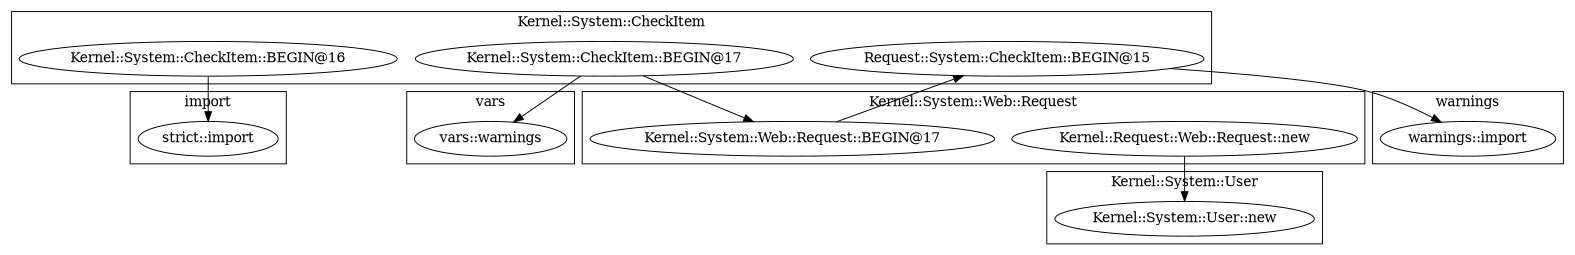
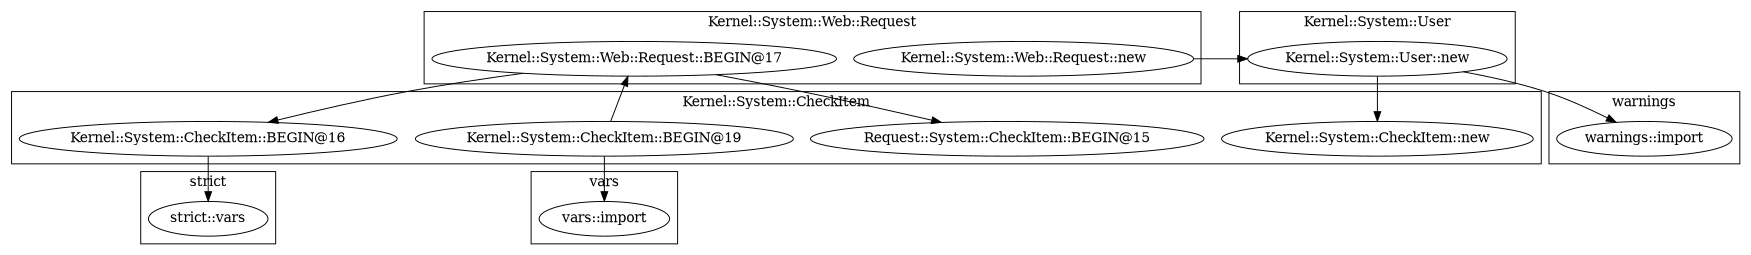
node "Kernel::System::CheckItem::BEGIN@17": label "Kernel::System::CheckItem::BEGIN@17" -> "Kernel::System::CheckItem::BEGIN@19"
edge "Request::System::CheckItem::BEGIN@15" -> "warnings::import": now "Kernel::System::User::new" -> "warnings::import"
edge "Kernel::System::Web::Request::BEGIN@17" -> "Kernel::System::CheckItem::BEGIN@16": added
cluster "import": label "import" -> "strict"
node "strict::import": label "strict::import" -> "strict::vars"
node "vars::warnings": label "vars::warnings" -> "vars::import"
node "Kernel::Request::Web::Request::new": label "Kernel::Request::Web::Request::new" -> "Kernel::System::Web::Request::new"
node "Kernel::System::CheckItem::new": added
